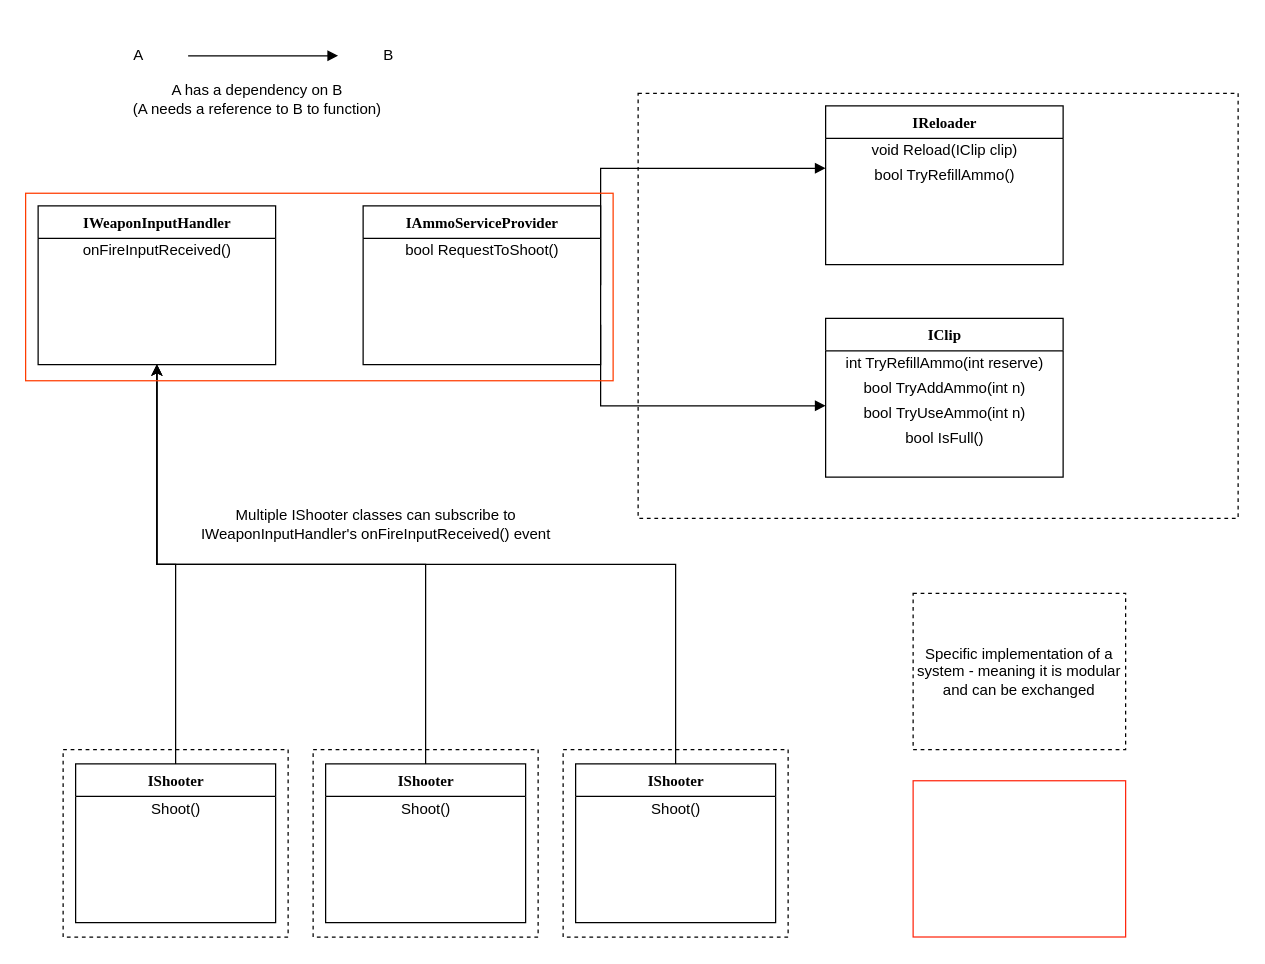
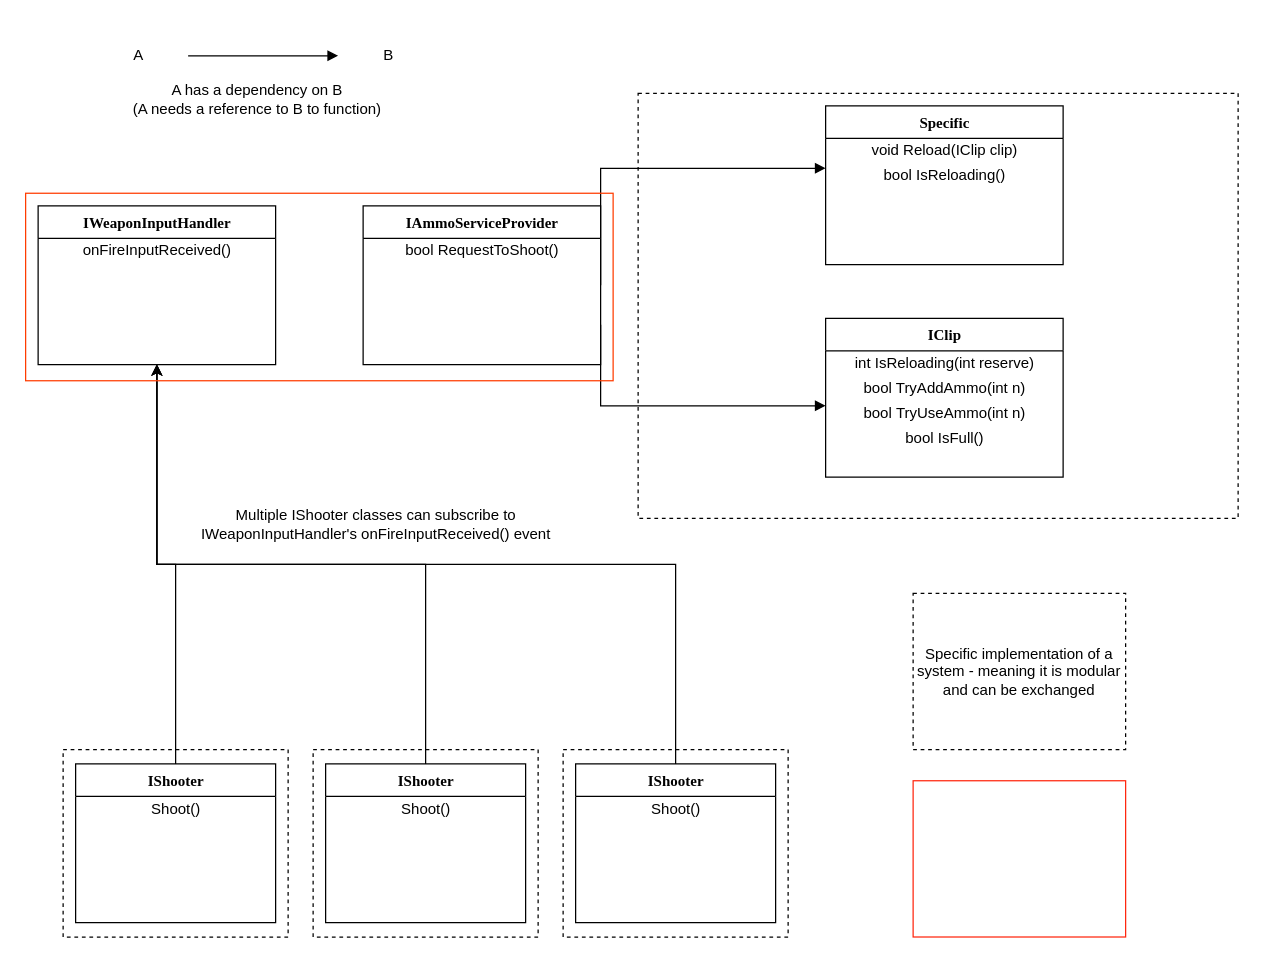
node "IReloader": label "IReloader" -> "Specific"
node "bool TryRefillAmmo()": label "bool TryRefillAmmo()" -> "bool IsReloading()"
node "int TryRefillAmmo(int reserve)": label "int TryRefillAmmo(int reserve)" -> "int IsReloading(int reserve)"
